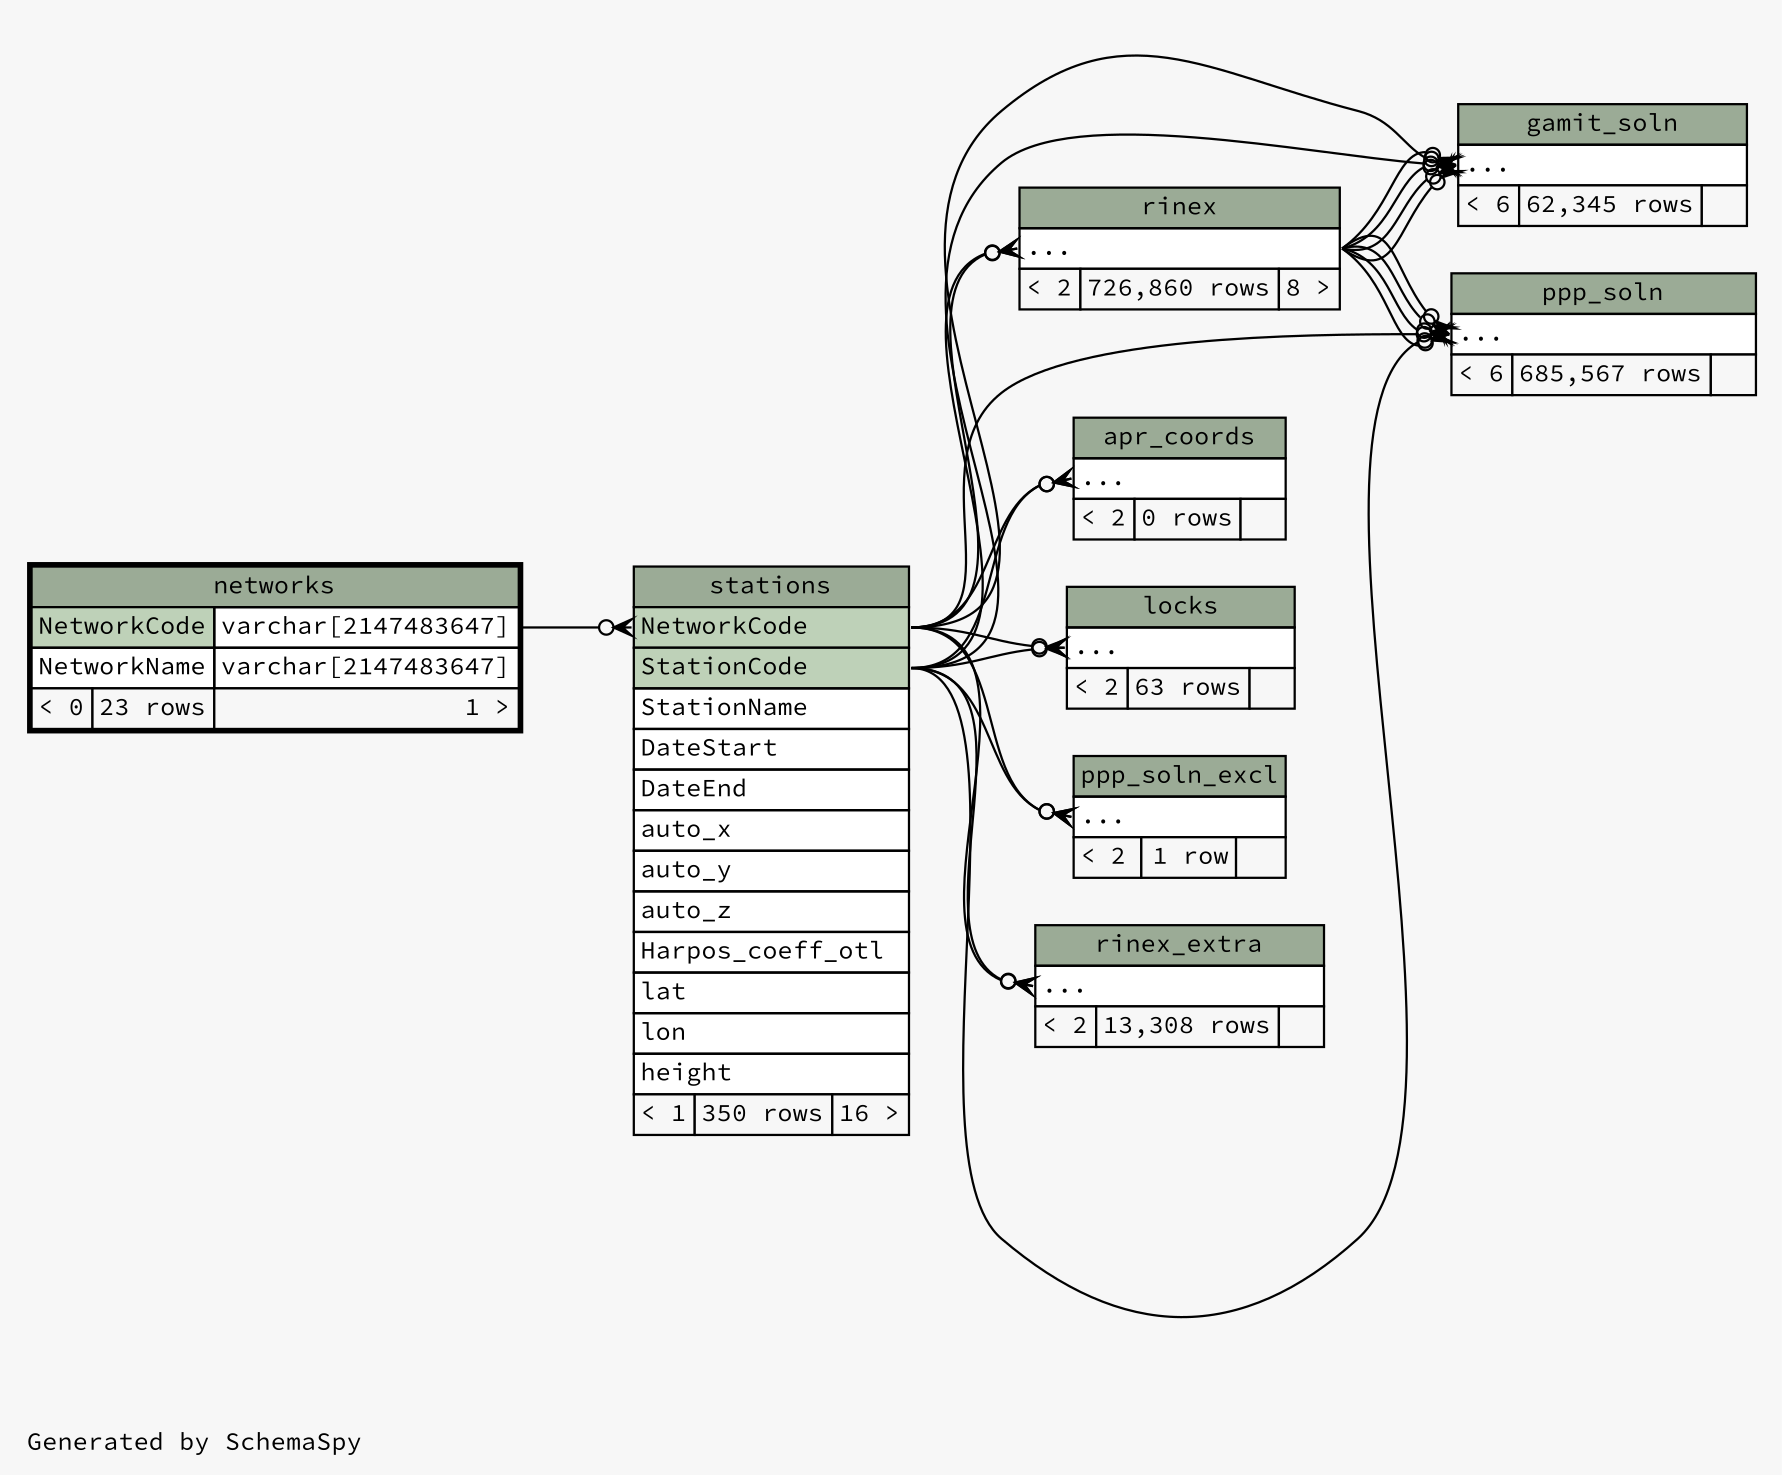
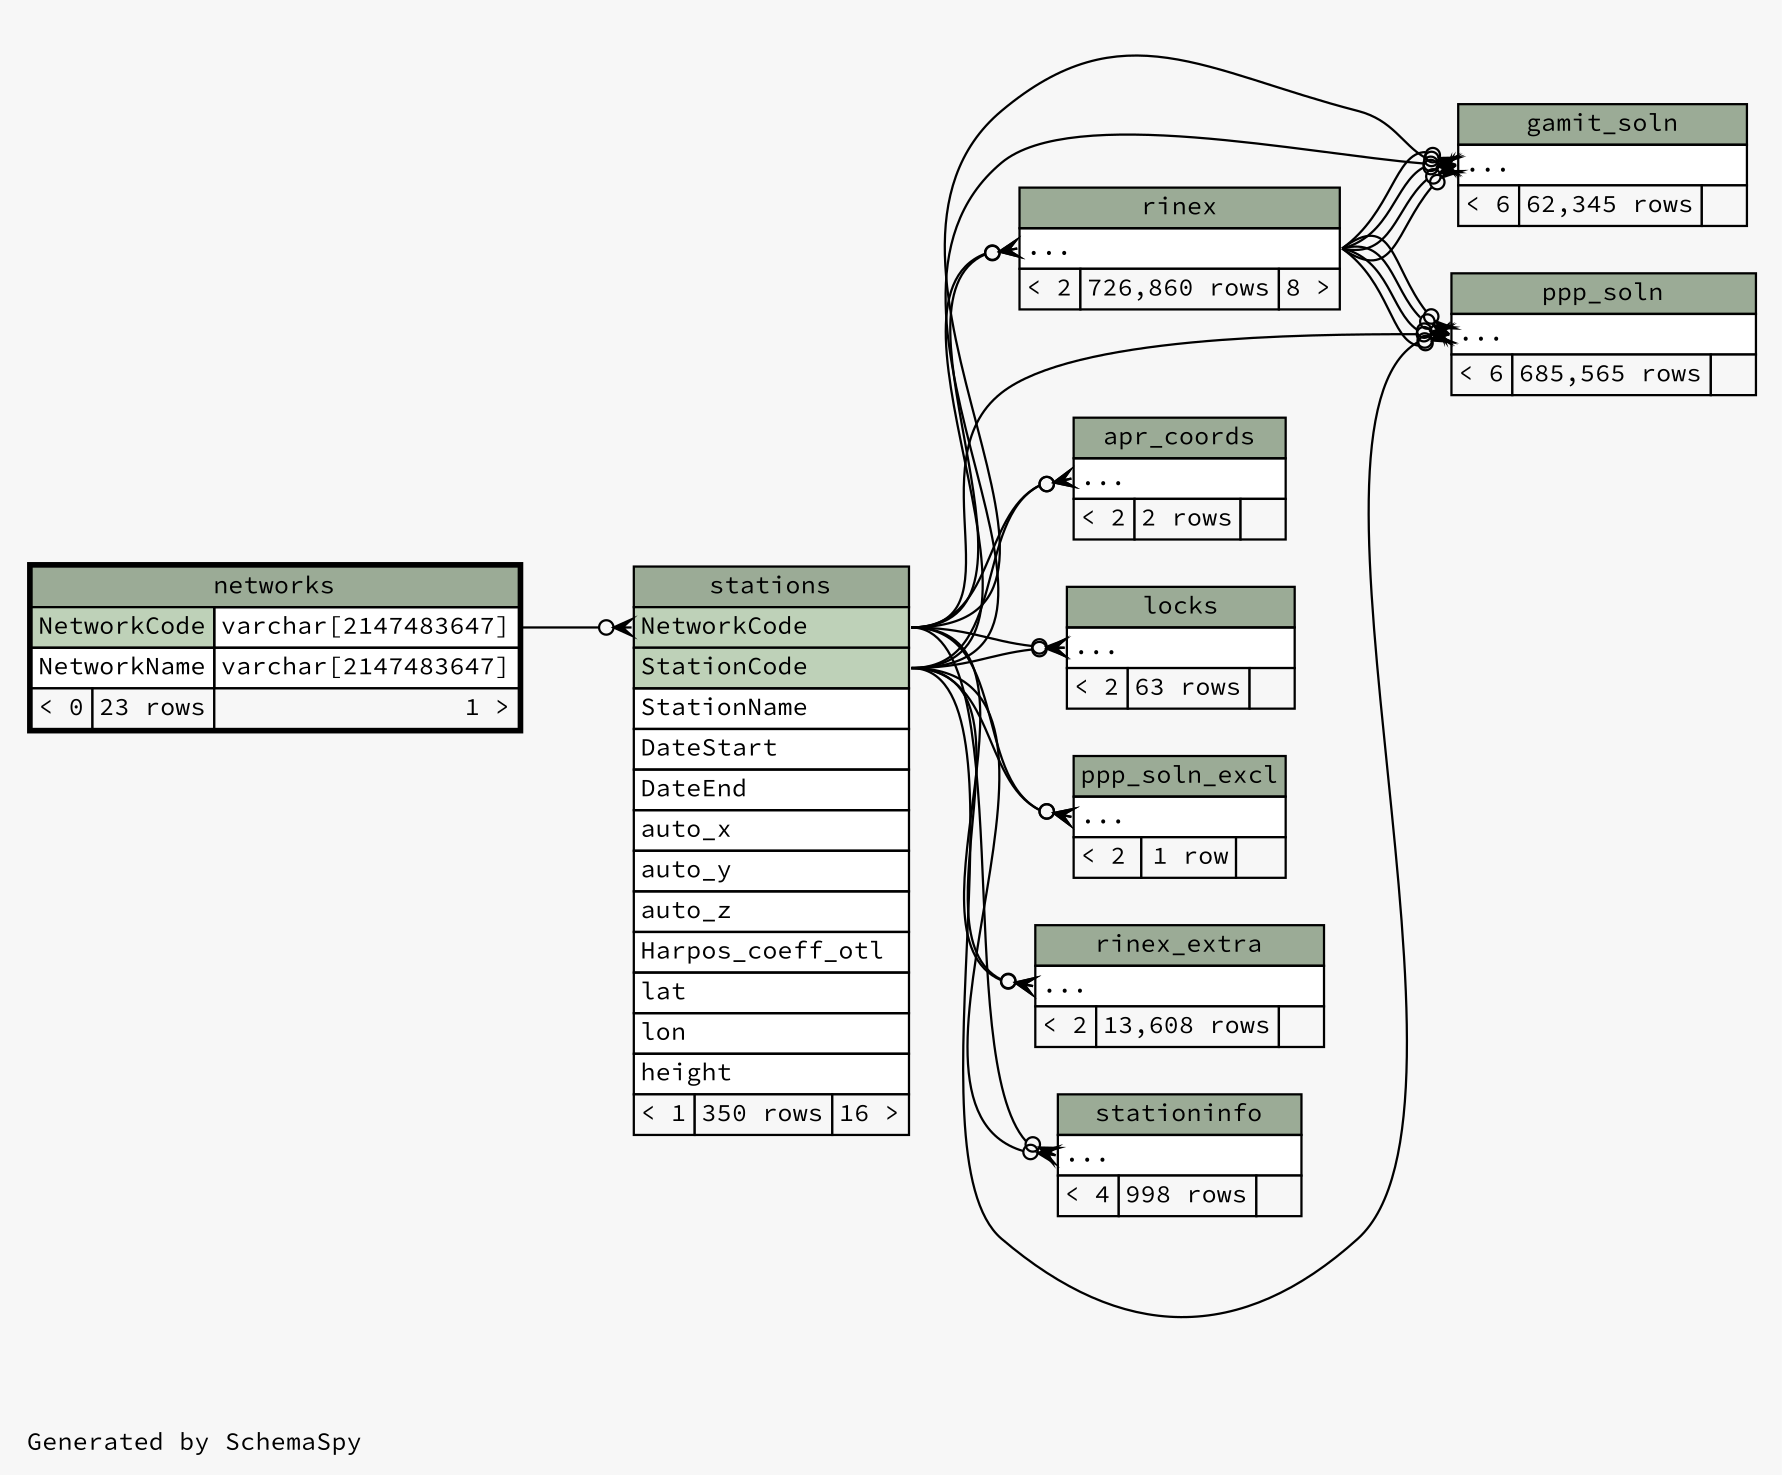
node "ppp_soln": text "685,567 rows" -> "685,565 rows"
node "apr_coords": text "0 rows" -> "2 rows"
node "rinex_extra": text "13,308 rows" -> "13,608 rows"
node "stationinfo": added
